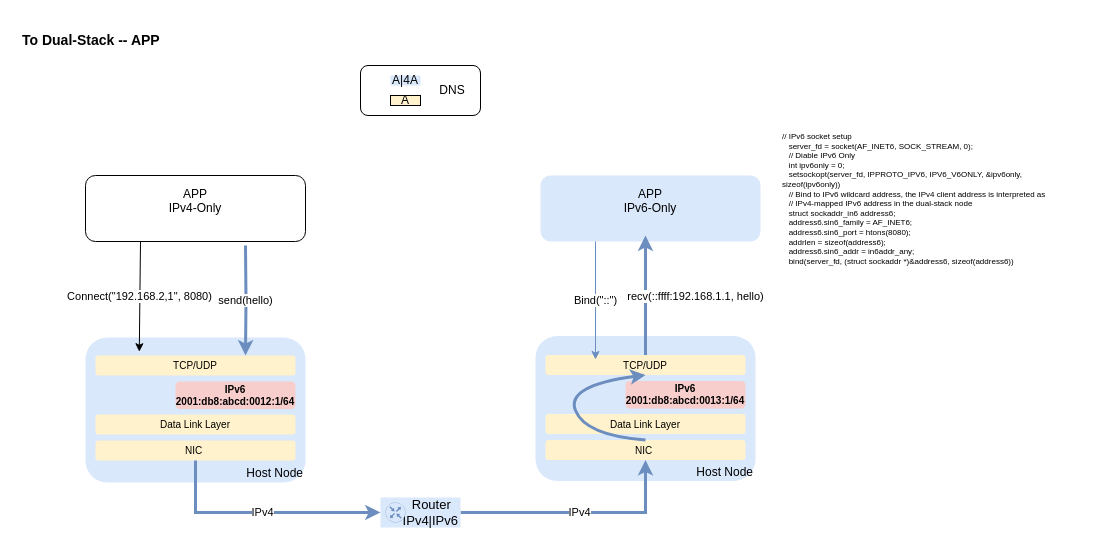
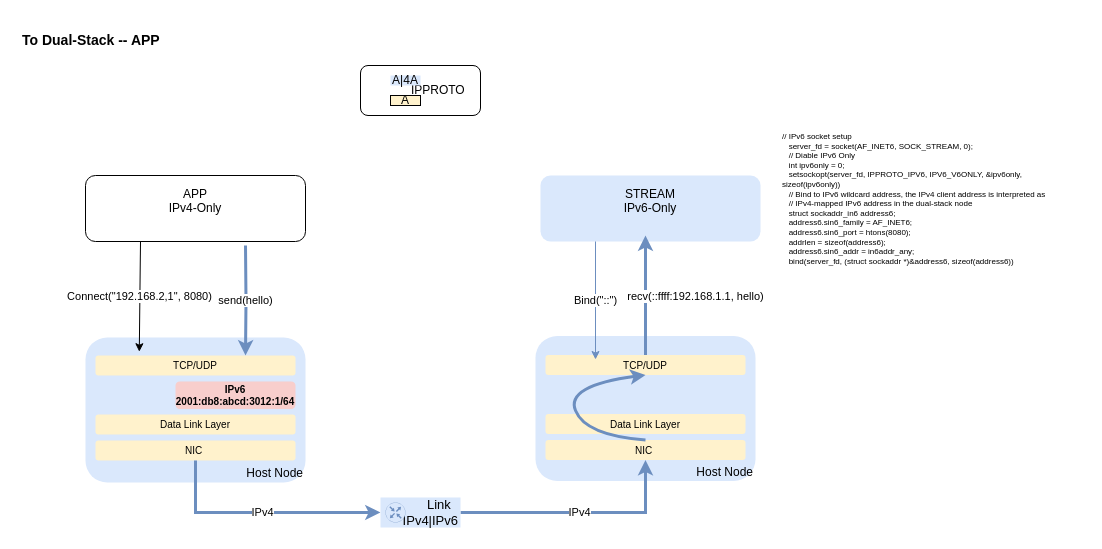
node "DNS": label "DNS" -> "IPPROTO"
node "APP IPv6-Only": label "APP IPv6-Only" -> "STREAM IPv6-Only"
node "IPv6 2001:db8:abcd:0013:1/64": removed
node "IPv6 2001:db8:abcd:0012:1/64": label "IPv6 2001:db8:abcd:0012:1/64" -> "IPv6 2001:db8:abcd:3012:1/64"
node "Router IPv4|IPv6": label "Router IPv4|IPv6" -> "Link IPv4|IPv6"
